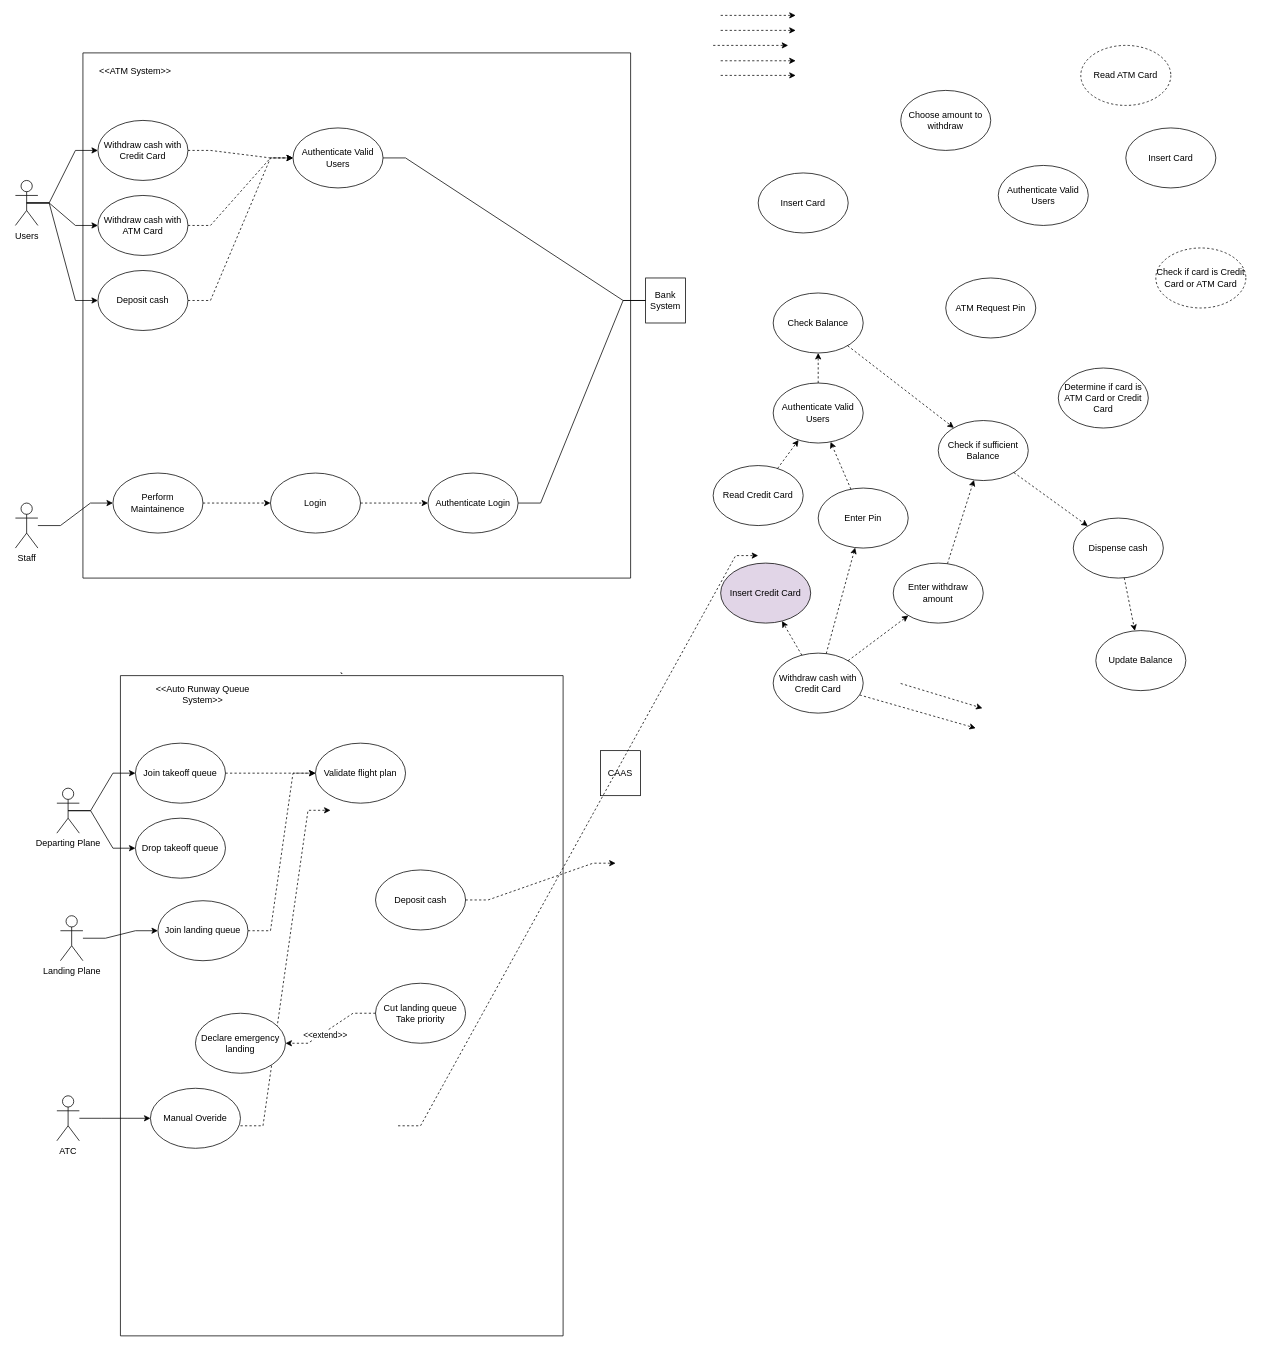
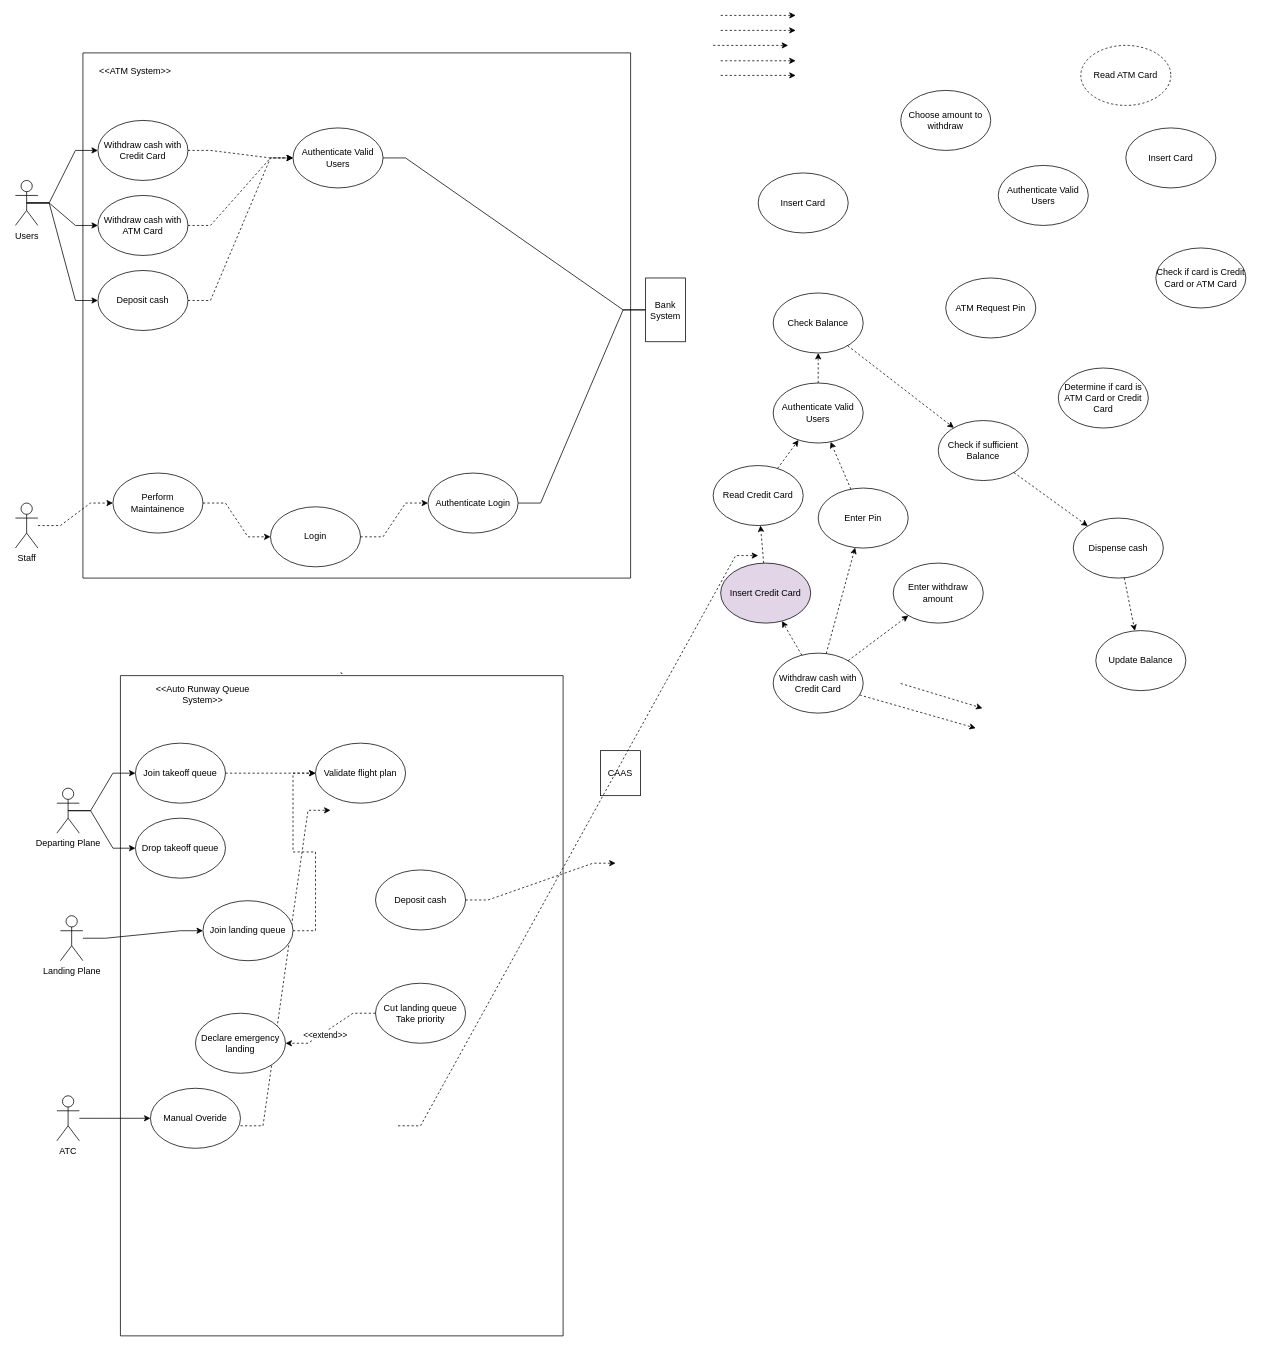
node "Check if card is Credit Card or ATM Card": style dashed -> solid
node "Bank System": size 40x45 -> 40x64
node "Login": moved (315, 503) -> (315, 537)
edge "Staff" -> "Perform Maintainence": style solid -> dashed
edge "Enter withdraw amount" -> "Check if sufficient Balance": removed
edge "Insert Credit Card" -> "Read Credit Card": added
node "Join landing queue": moved (203, 930) -> (248, 930)
